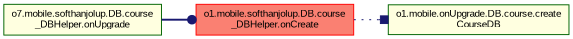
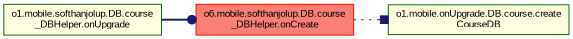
node "o7.mobile.softhanjolup.DB.course _DBHelper.onUpgrade": label "o7.mobile.softhanjolup.DB.course _DBHelper.onUpgrade" -> "o1.mobile.softhanjolup.DB.course _DBHelper.onUpgrade"
node "o1.mobile.softhanjolup.DB.course _DBHelper.onCreate": label "o1.mobile.softhanjolup.DB.course _DBHelper.onCreate" -> "o6.mobile.softhanjolup.DB.course _DBHelper.onCreate"
